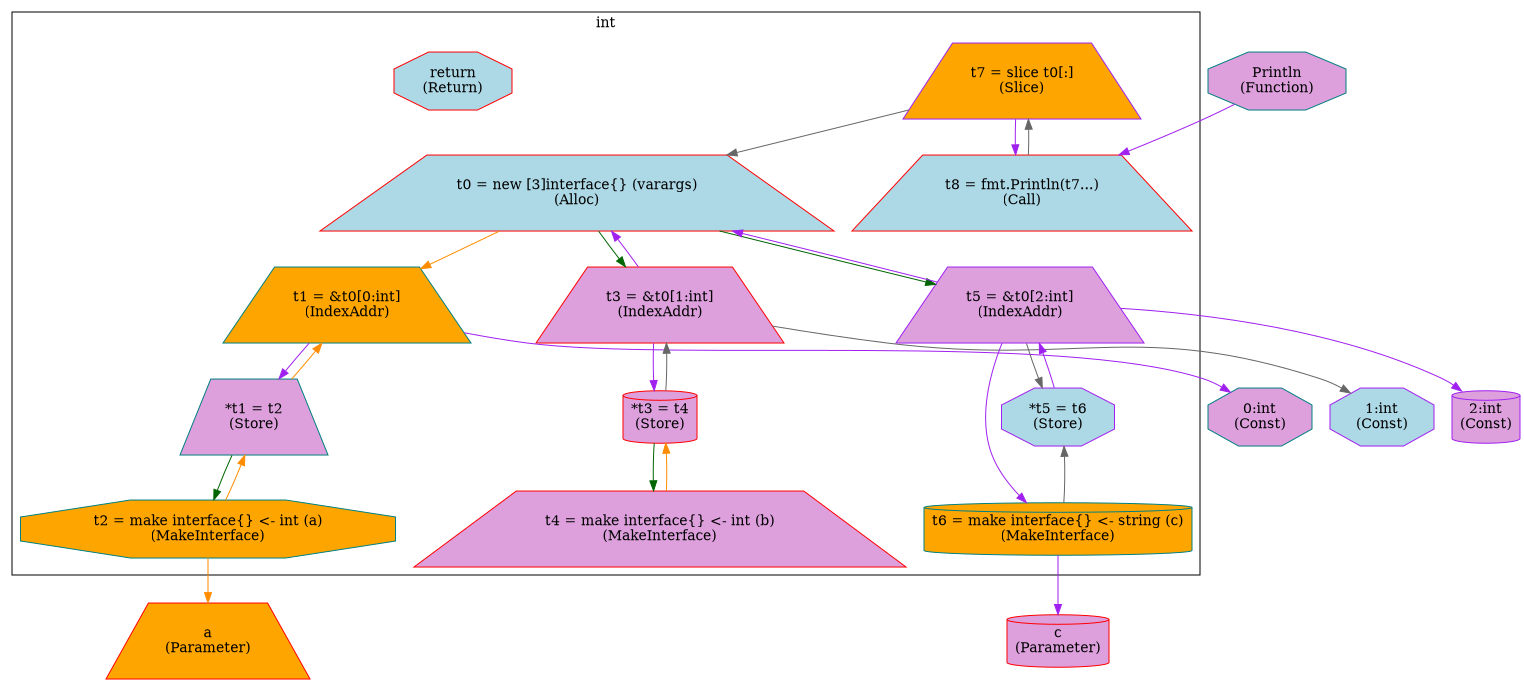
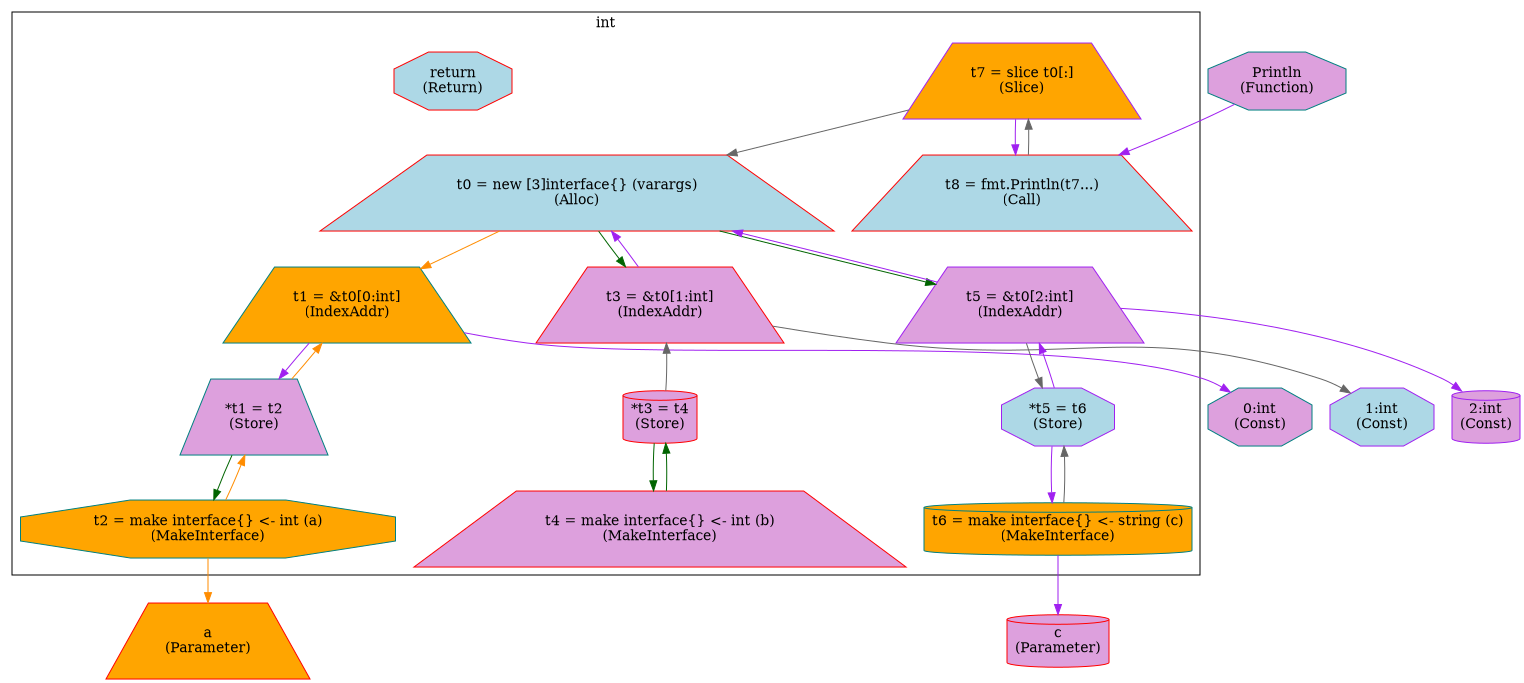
edge "t3 = &t0[1:int] (IndexAddr)" -> "*t3 = t4 (Store)": removed
edge "t5 = &t0[2:int] (IndexAddr)" -> "t6 = make interface{} <- string (c) (MakeInterface)": now "*t5 = t6 (Store)" -> "t6 = make interface{} <- string (c) (MakeInterface)"
edge "t4 = make interface{} <- int (b) (MakeInterface)" -> "*t3 = t4 (Store)": color darkorange -> darkgreen
